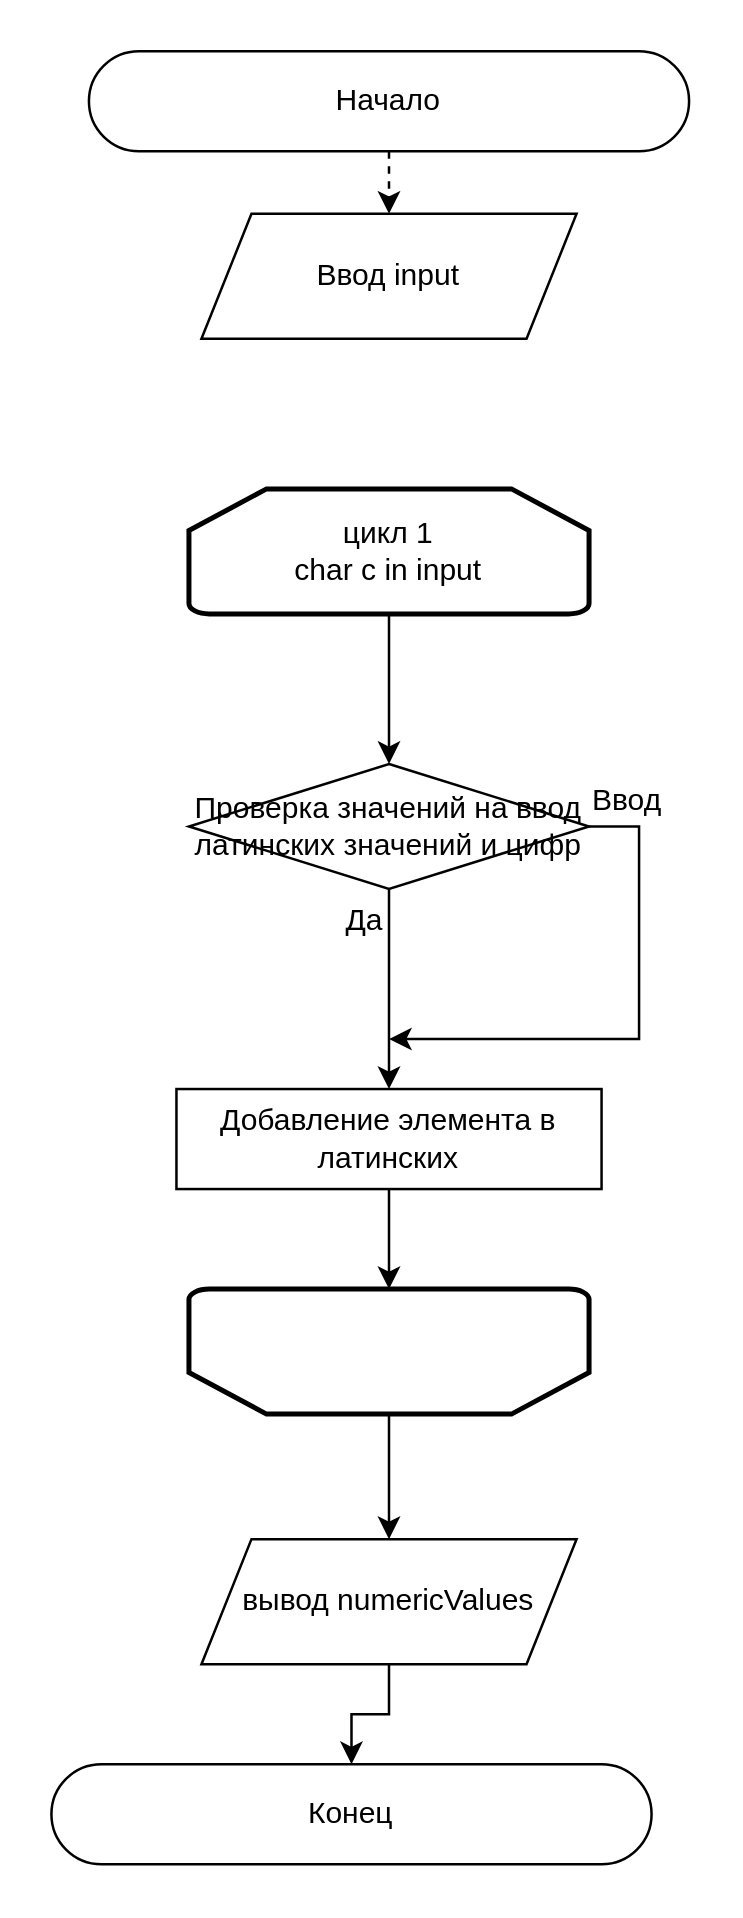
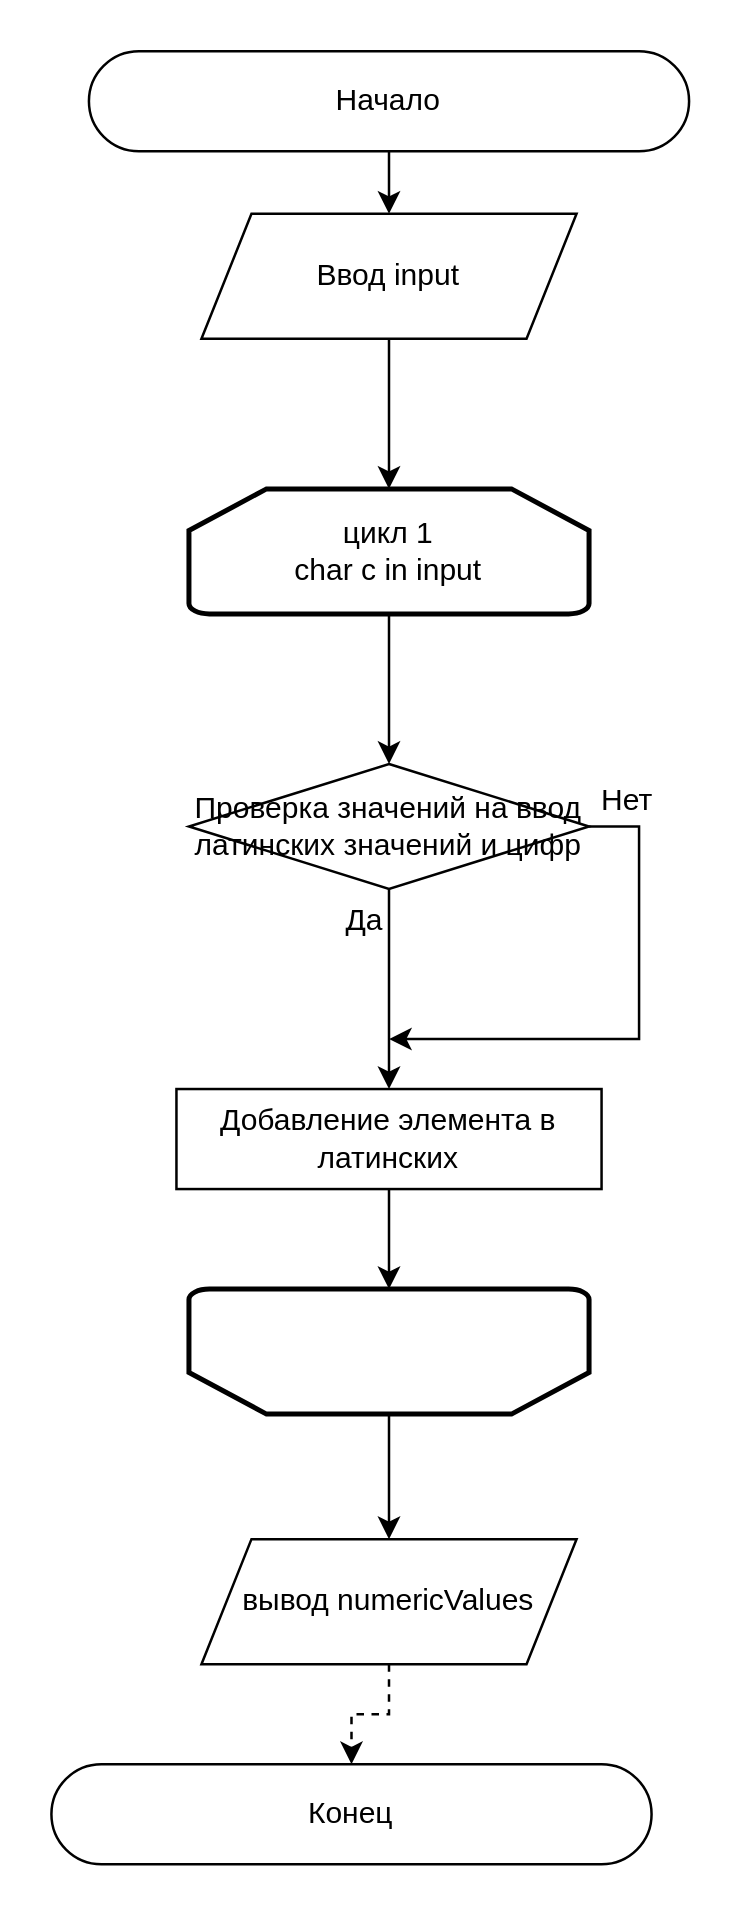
edge "Начало" -> "Ввод input": style dashed -> solid
edge "Ввод input" -> "цикл 1 char c in input": added
node "Ввод": label "Ввод" -> "Нет"
edge "вывод numericValues" -> "Конец": style solid -> dashed
